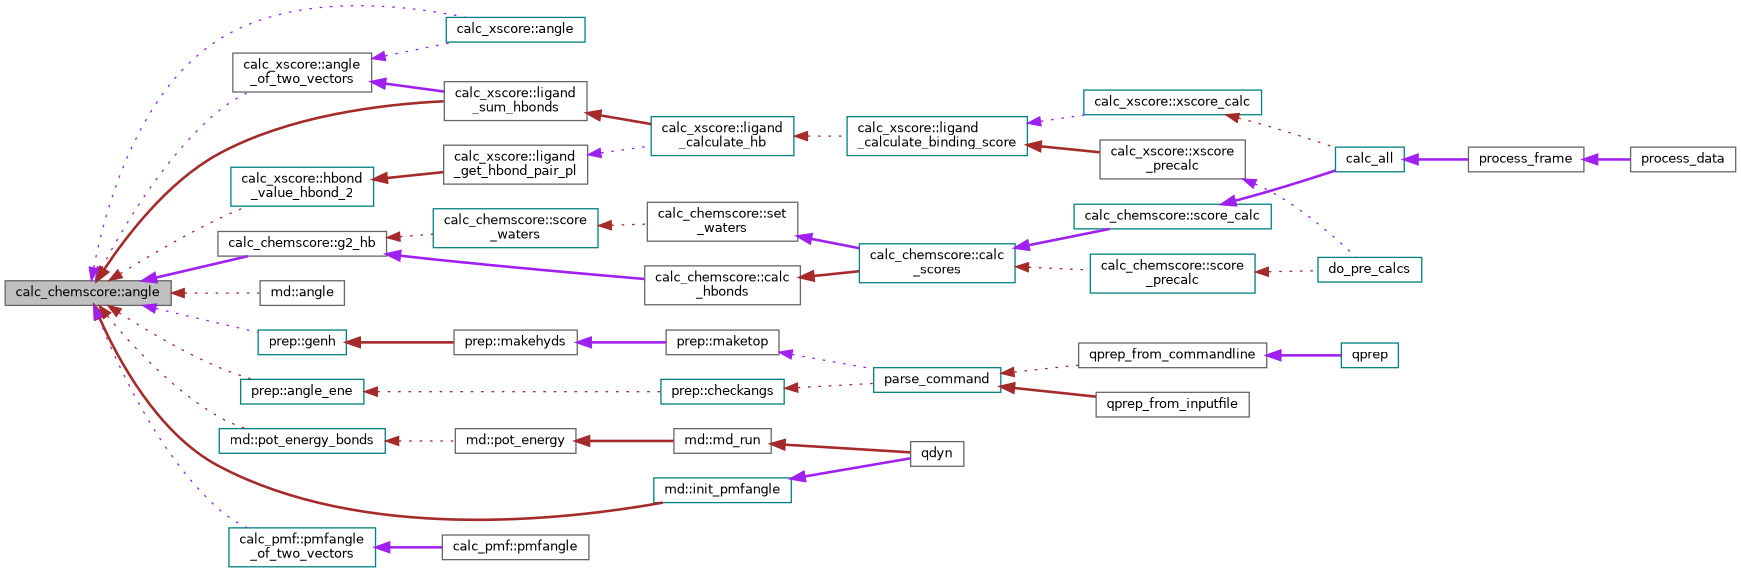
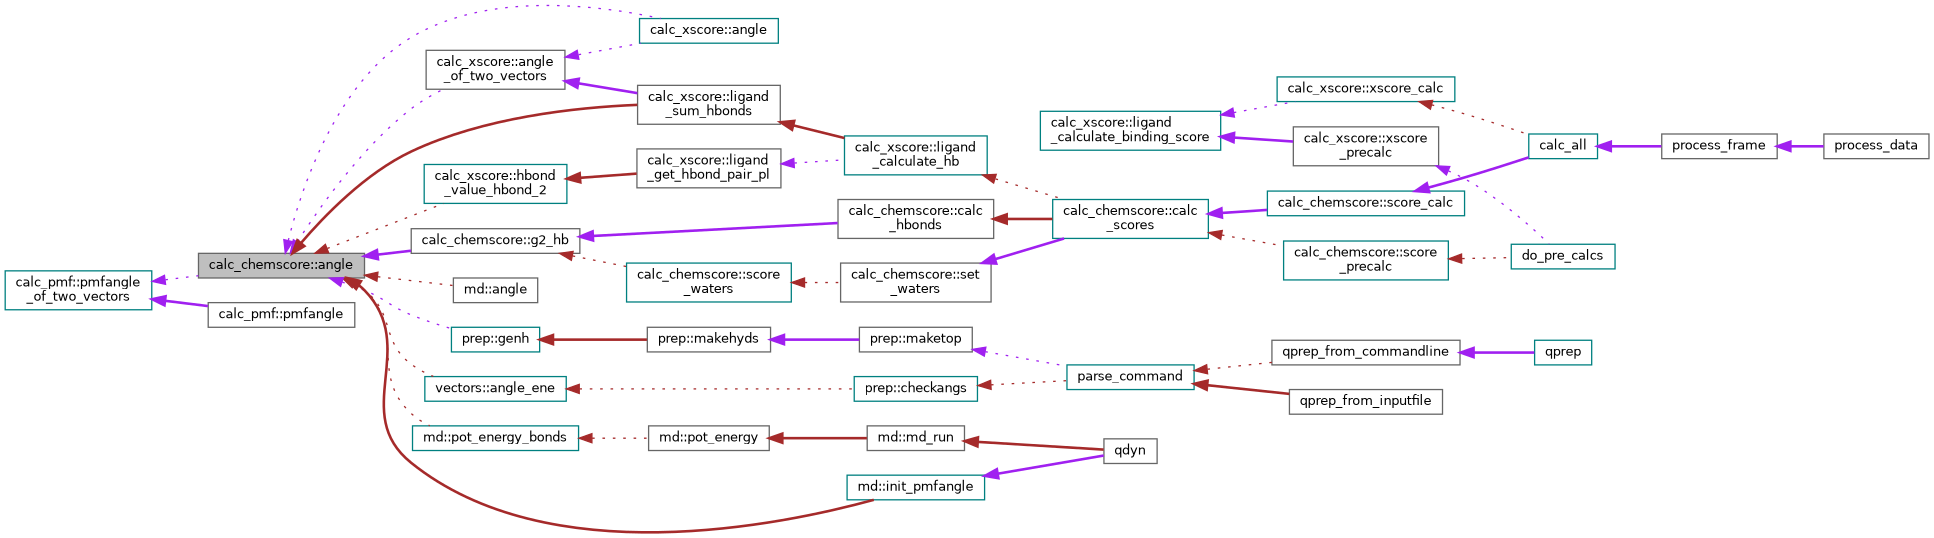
edge "calc_xscore::ligand _calculate_binding_score" -> "calc_xscore::ligand _calculate_hb": now "calc_chemscore::calc _scores" -> "calc_xscore::ligand _calculate_hb"
edge "calc_xscore::xscore _precalc" -> "calc_xscore::ligand _calculate_binding_score": color brown -> purple
node "prep::angle_ene": label "prep::angle_ene" -> "vectors::angle_ene"
edge "calc_pmf::pmfangle _of_two_vectors" -> "calc_chemscore::angle": reversed
